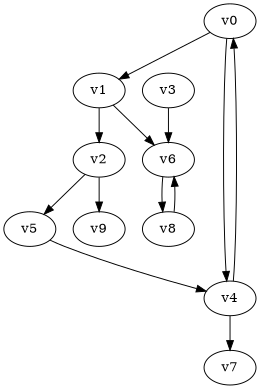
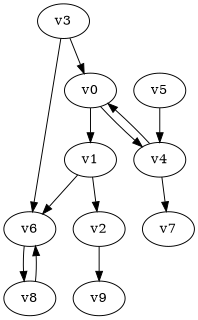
edge "v3" -> "v0": added
edge "v2" -> "v5": removed
